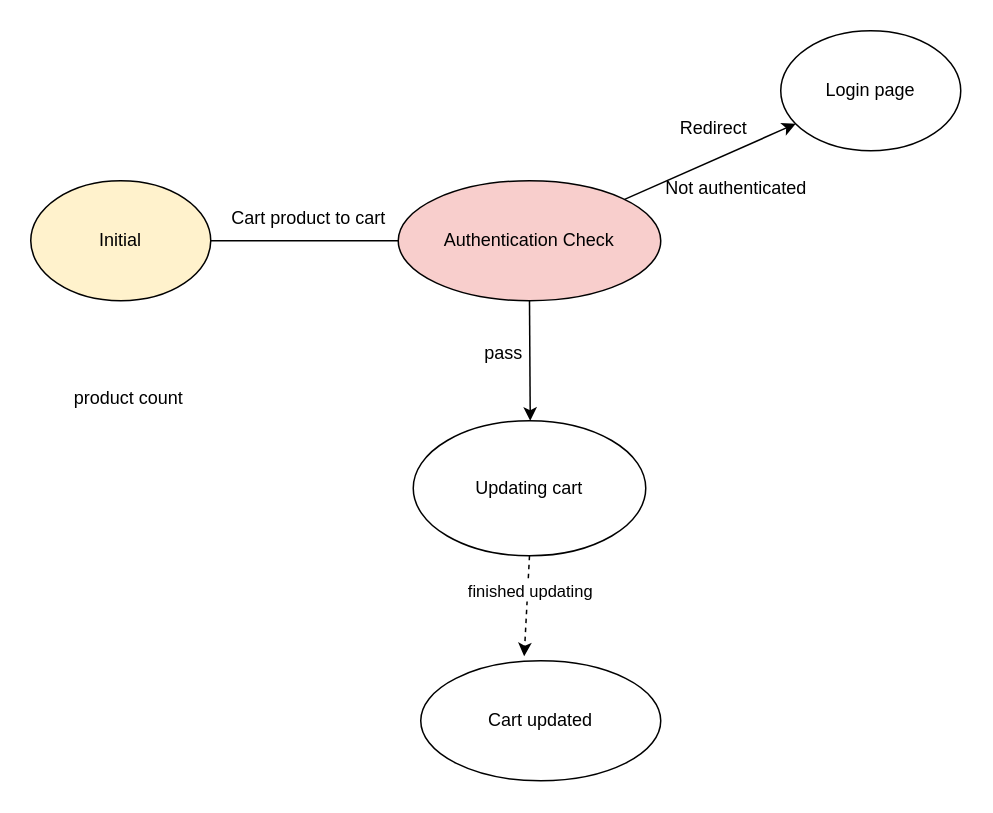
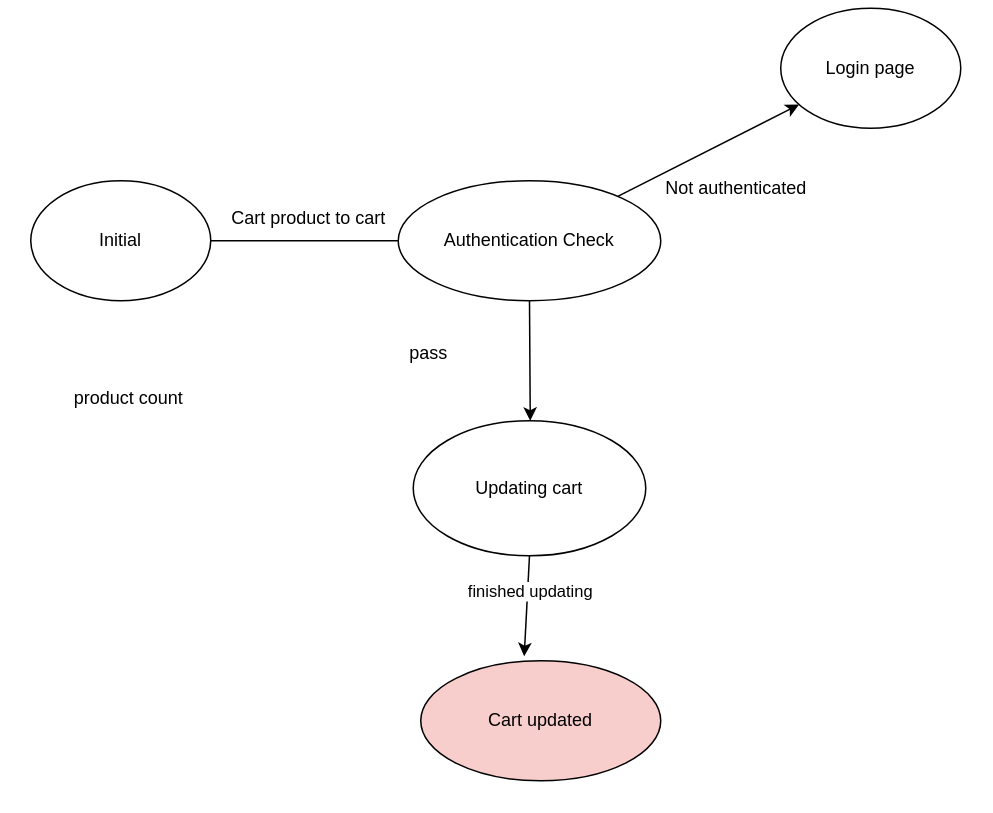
node "Login page": moved (871, 91) -> (871, 68)
node "Redirect": removed
node "Initial": fillcolor #fff2cc -> #ffffff
node "Authentication Check": fillcolor #f8cecc -> #ffffff
node "pass": moved (503, 353) -> (428, 353)
edge "Updating cart" -> "Cart updated": style dashed -> solid
node "Cart updated": fillcolor #ffffff -> #f8cecc
